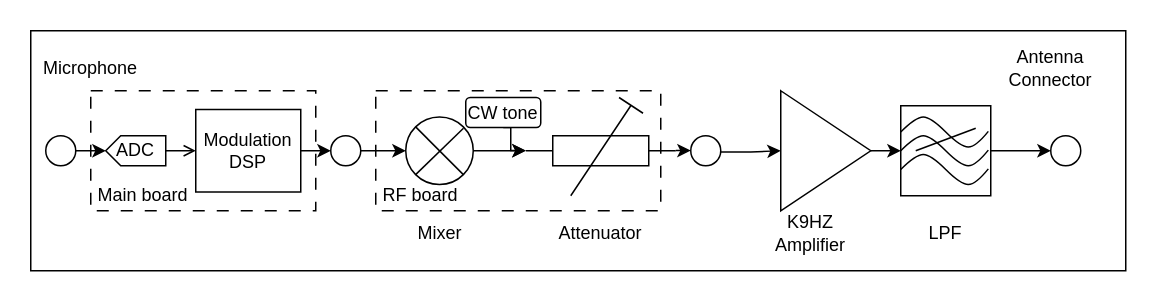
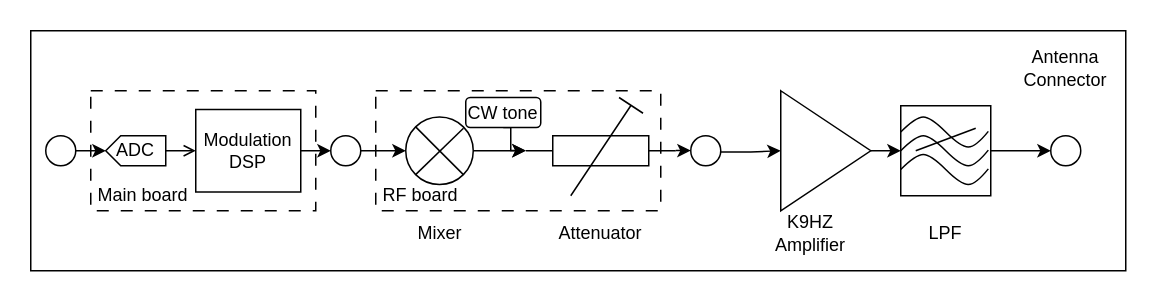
node "Microphone": removed
node "Antenna Connector": moved (1051, 68) -> (1066, 68)
